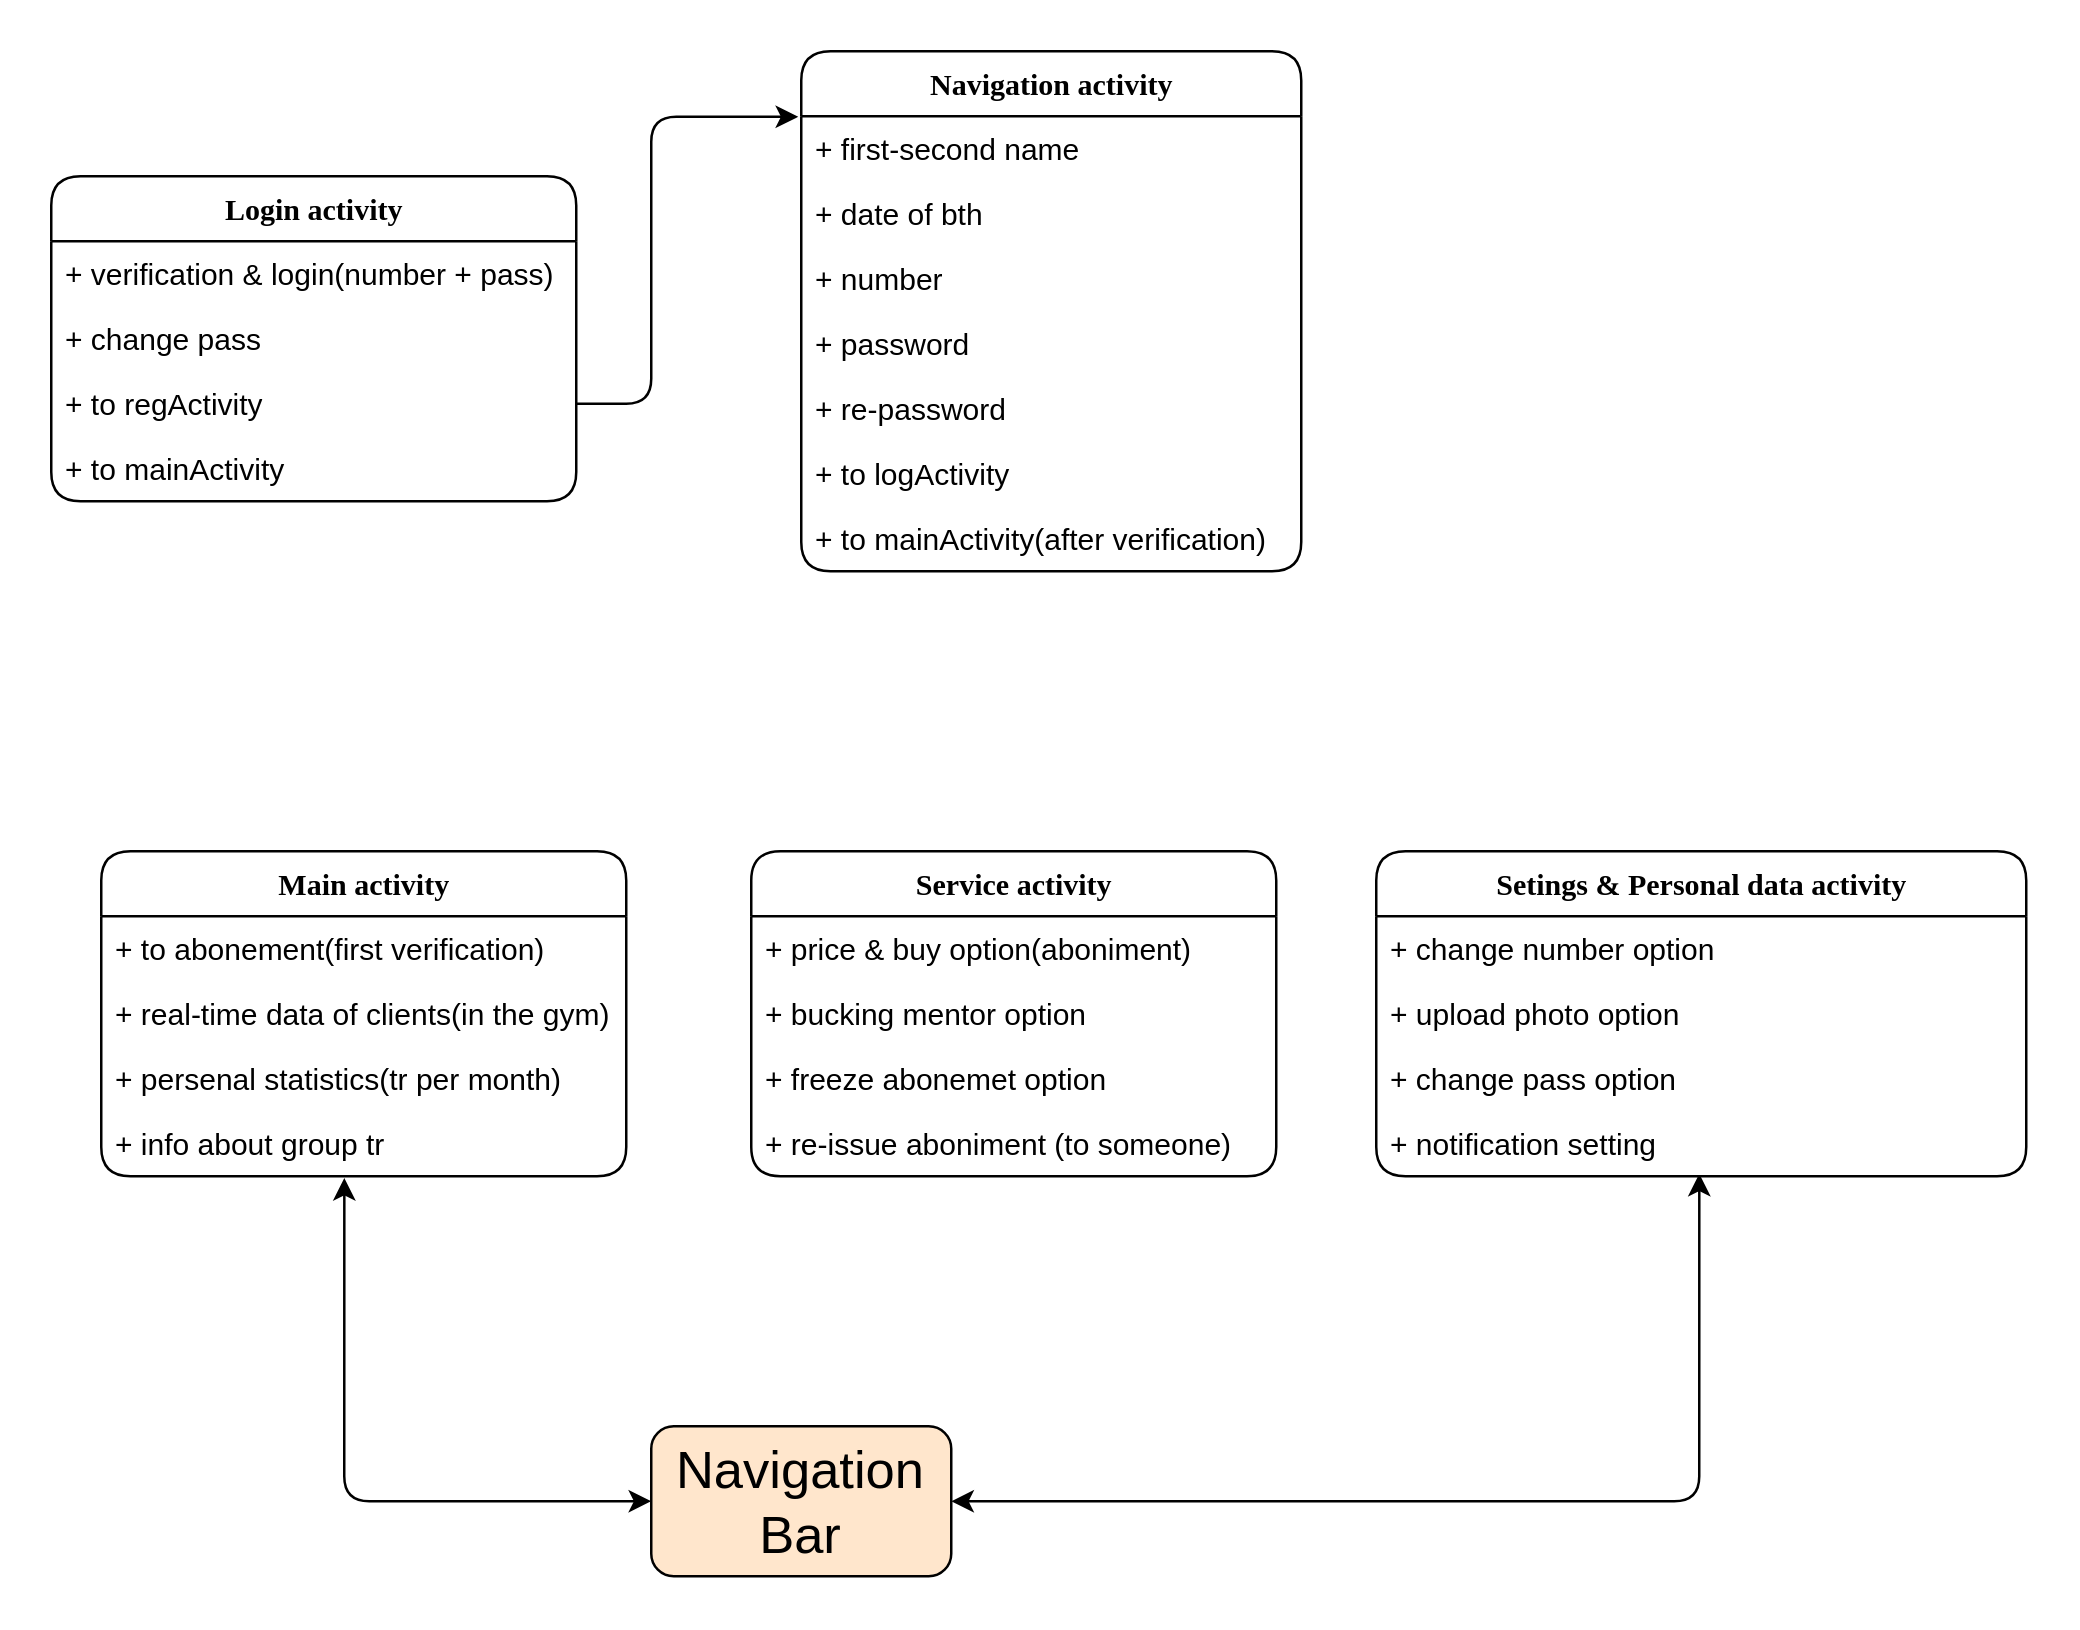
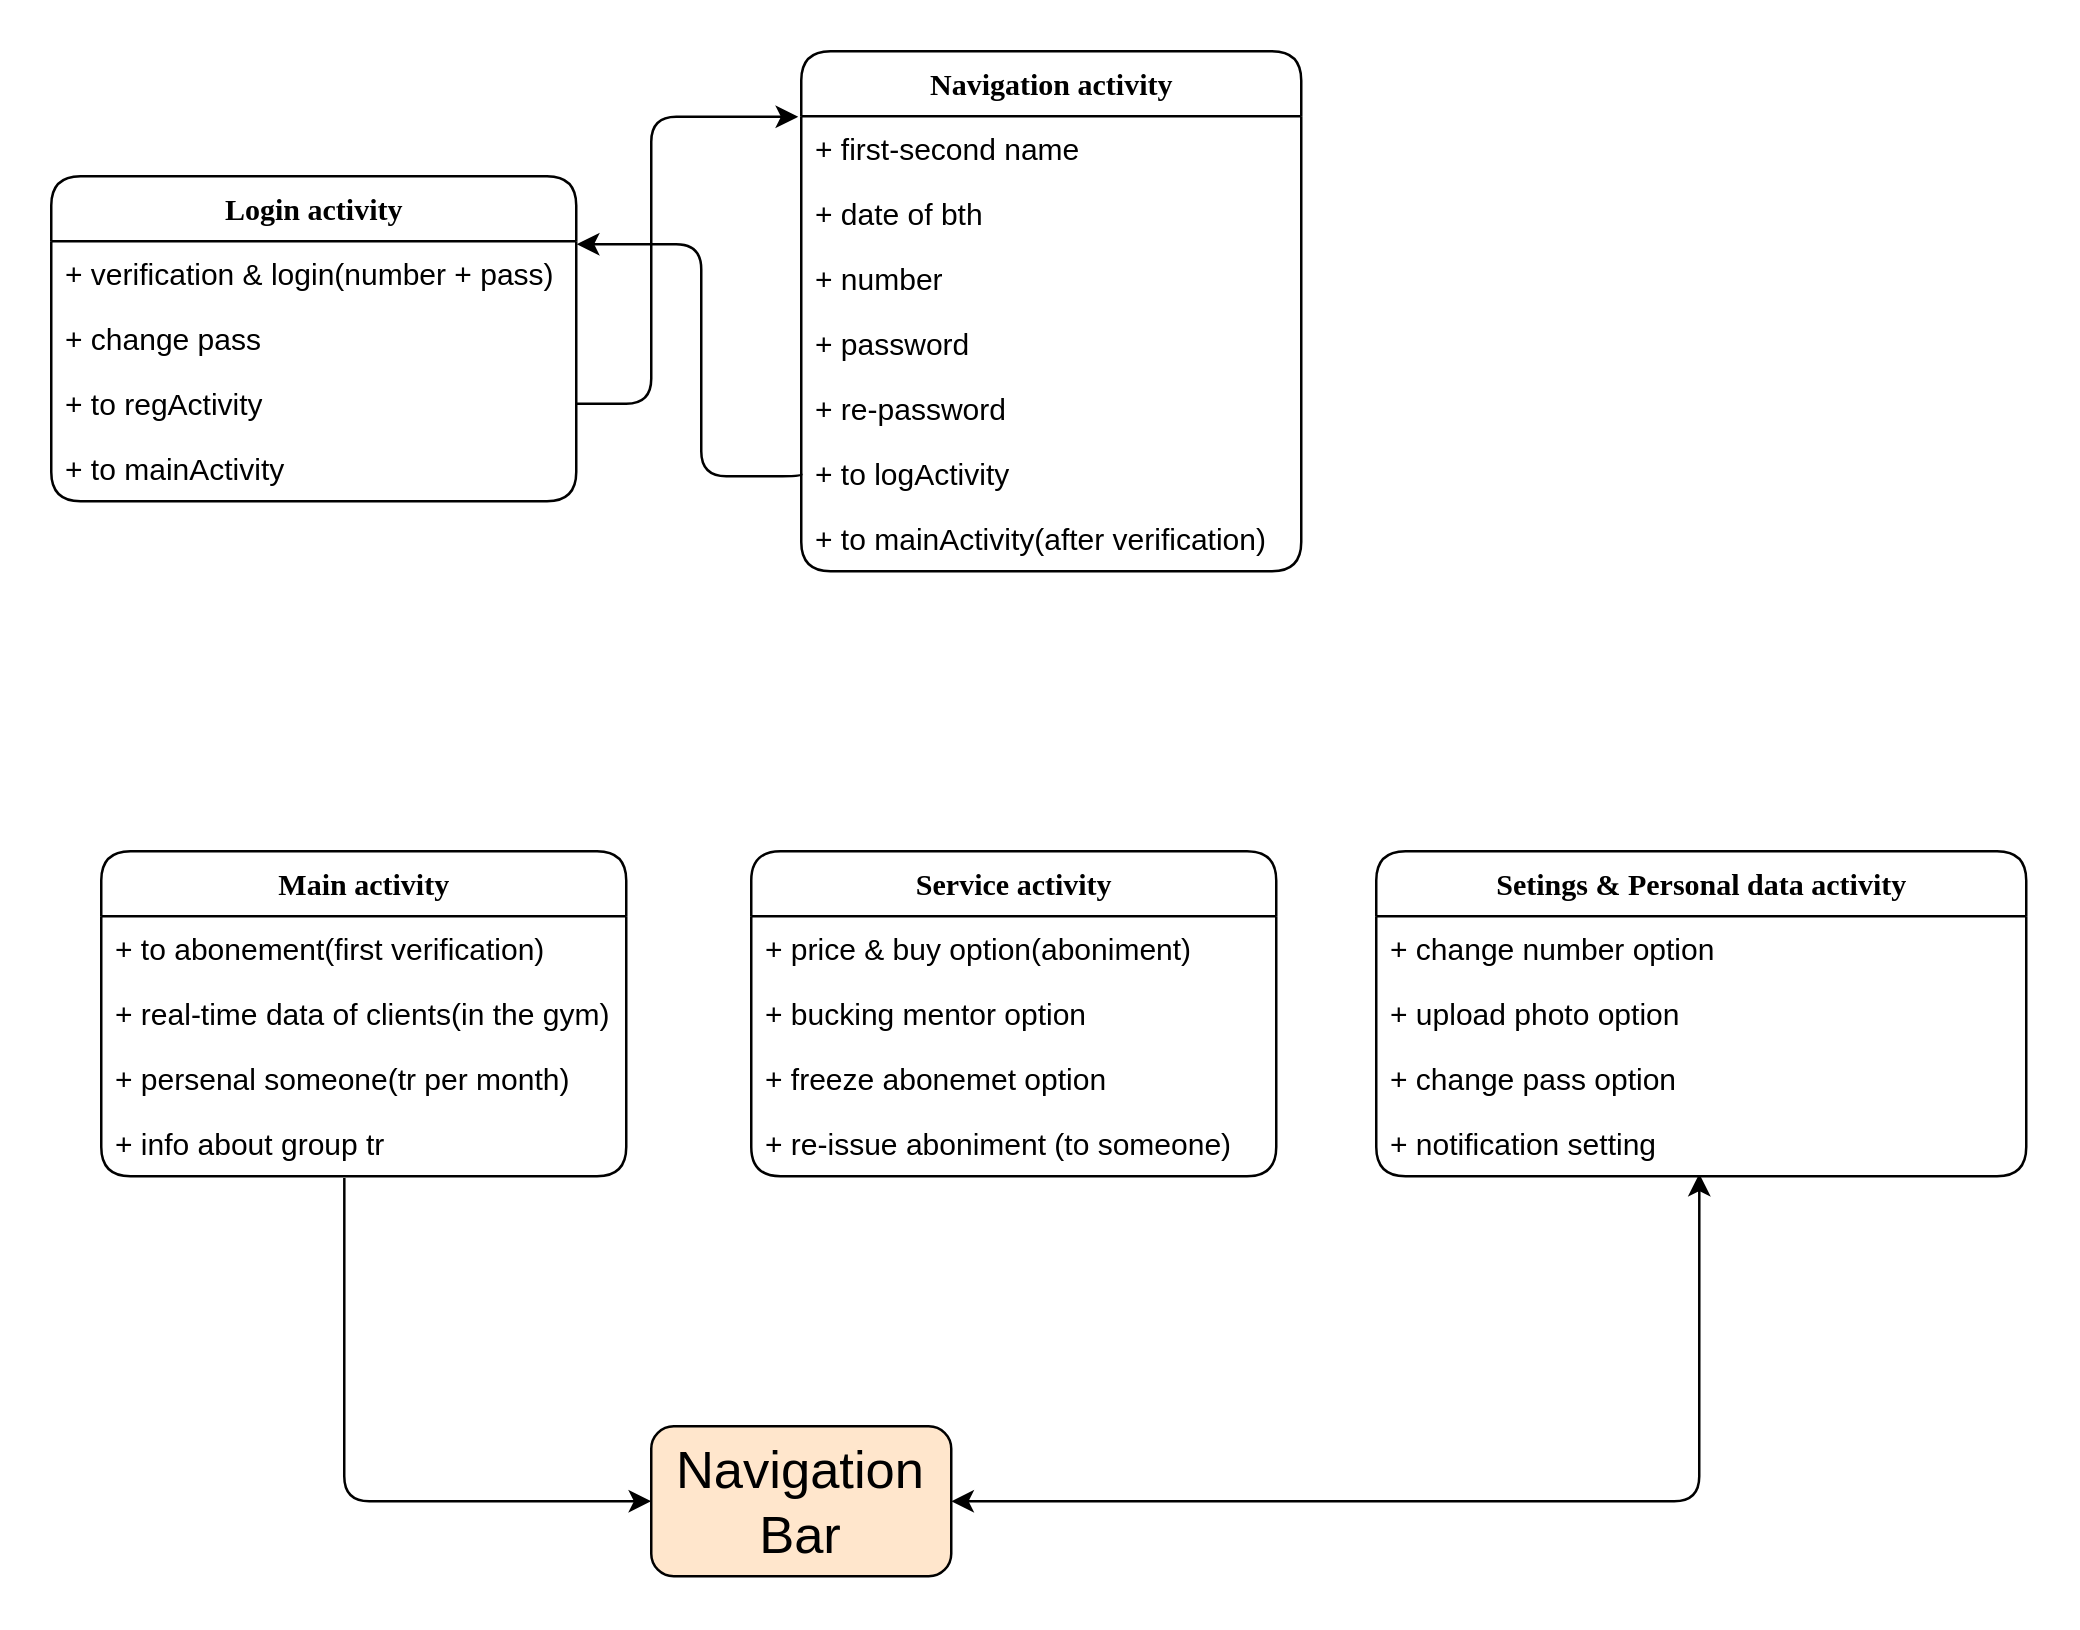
edge "+ to logActivity" -> "+ verification & login(number + pass)": added
node "+ persenal statistics(tr per month)": label "+ persenal statistics(tr per month)" -> "+ persenal someone(tr per month)"
edge "+ info about group tr" -- "Navigation Bar": arrowhead classic -> none
